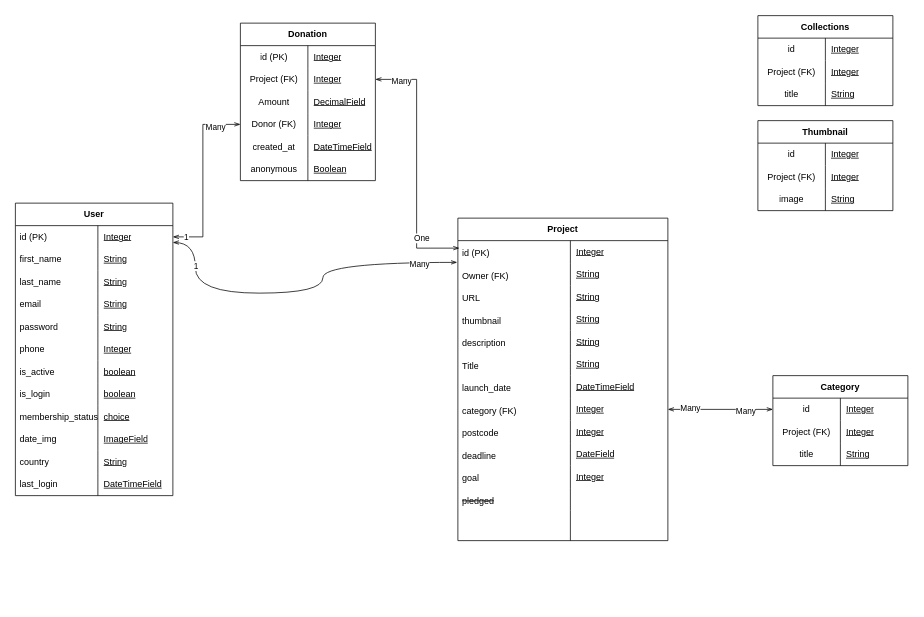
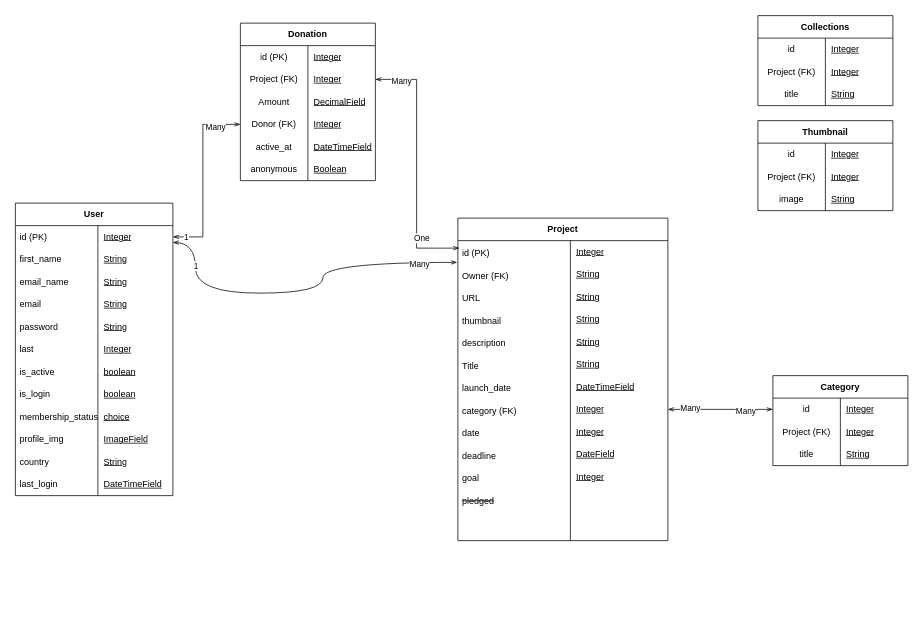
node "created_at": label "created_at" -> "active_at"
node "last_name": label "last_name" -> "email_name"
node "phone": label "phone" -> "last"
node "postcode": label "postcode" -> "date"
node "date_img": label "date_img" -> "profile_img"
